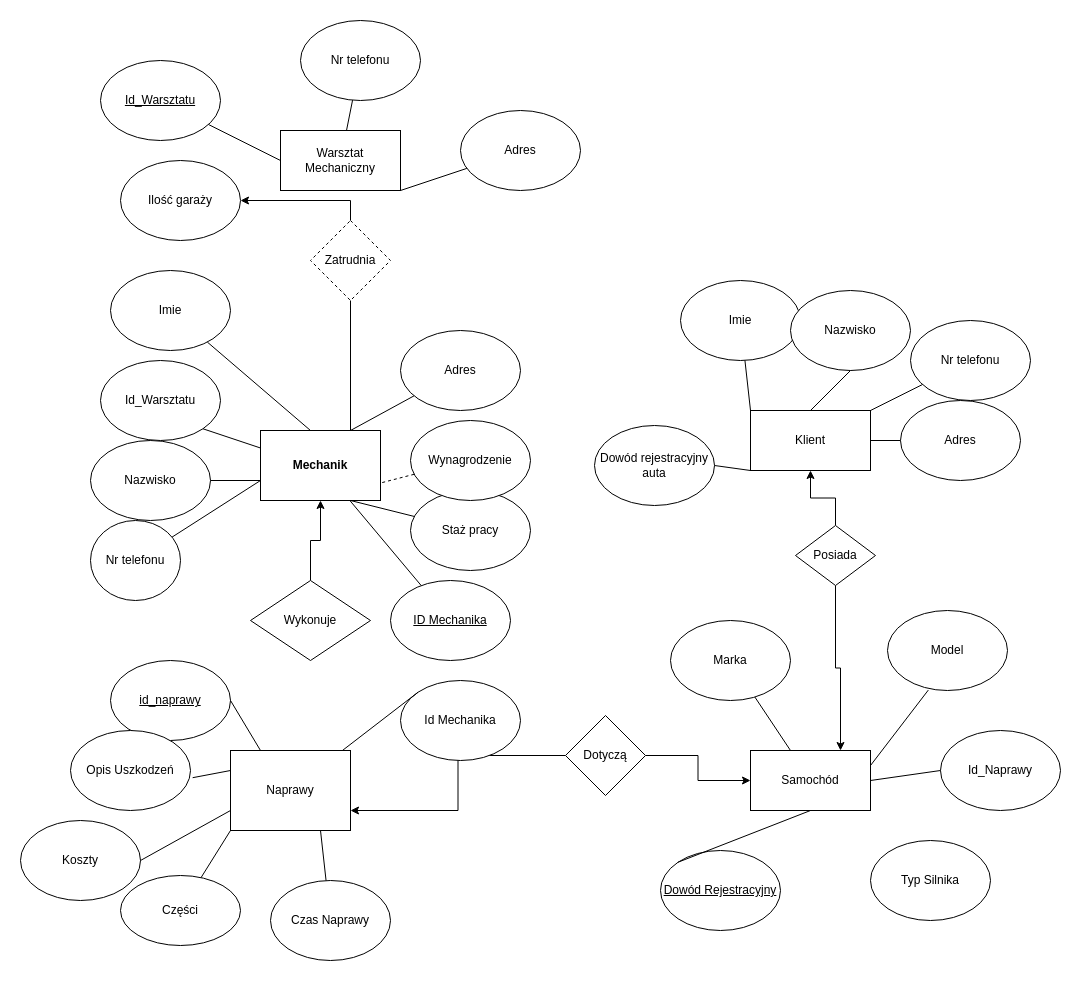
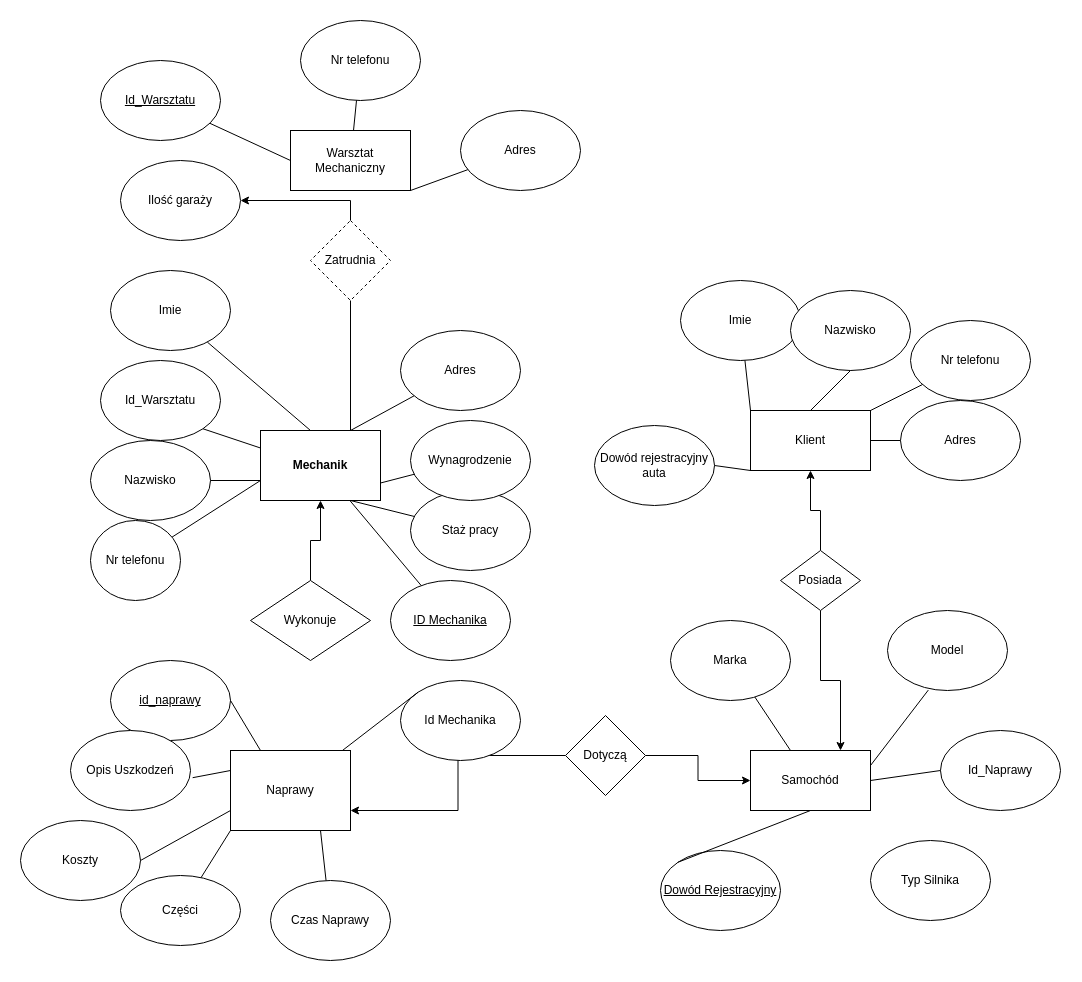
node "Warsztat Mechaniczny": moved (341, 161) -> (351, 161)
edge "Wynagrodzenie" -- "Mechanik": style dashed -> solid
node "Posiada": moved (836, 556) -> (821, 581)
